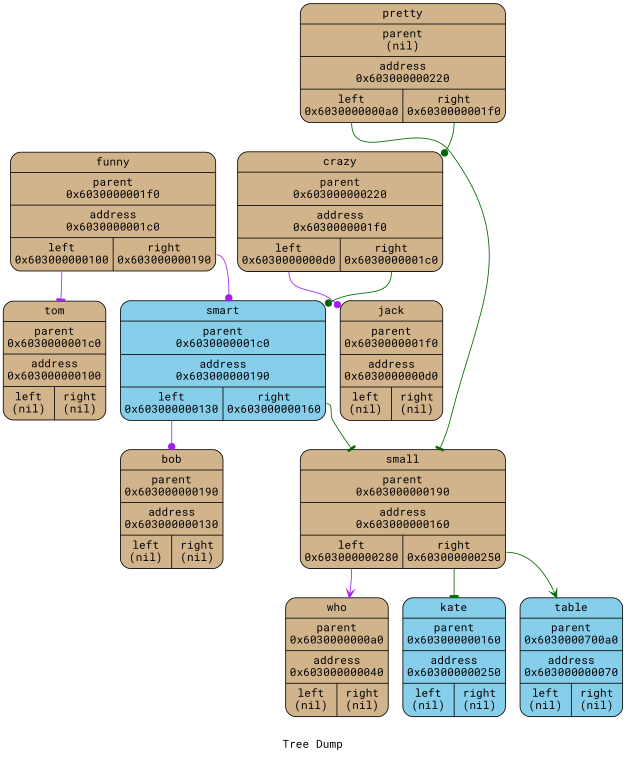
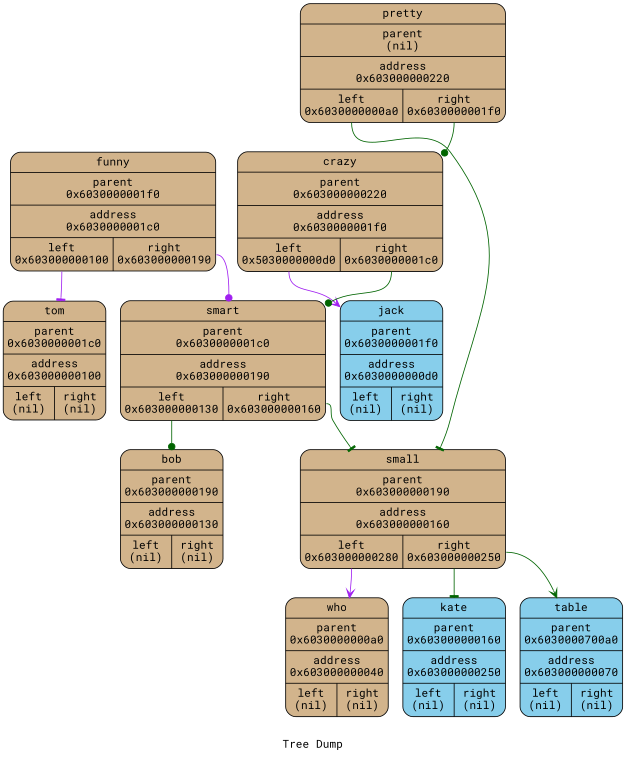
node "crazy": text "0x6030000000d0" -> "0x5030000000d0"
edge "crazy" -> "jack": arrowhead dot -> vee
node "smart": fillcolor skyblue -> tan
node "jack": fillcolor tan -> skyblue
edge "smart" -> "bob": color purple -> darkgreen
